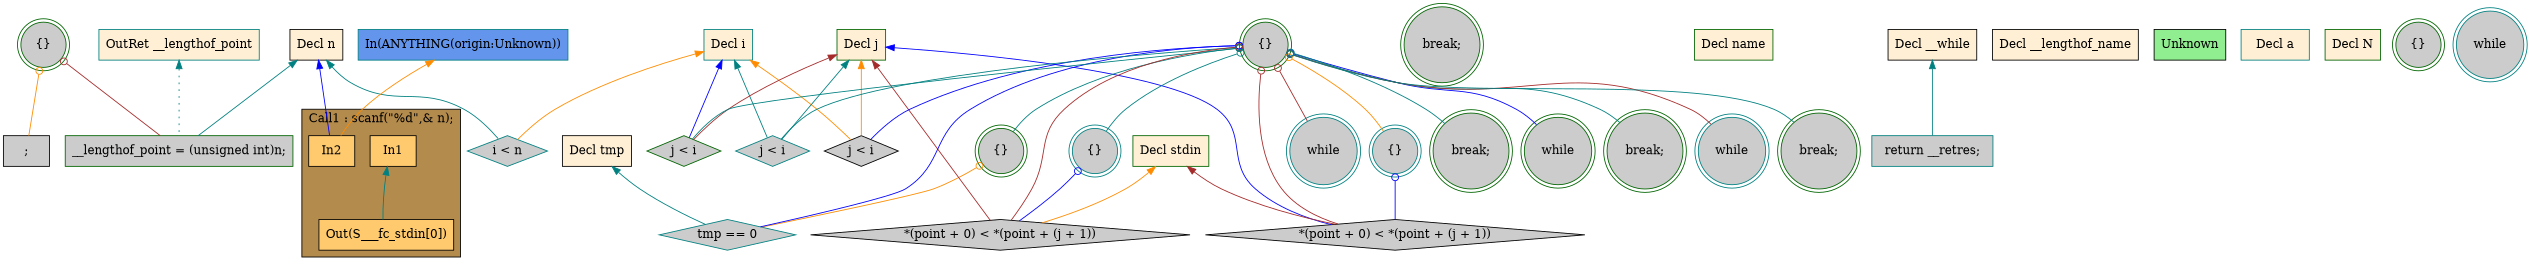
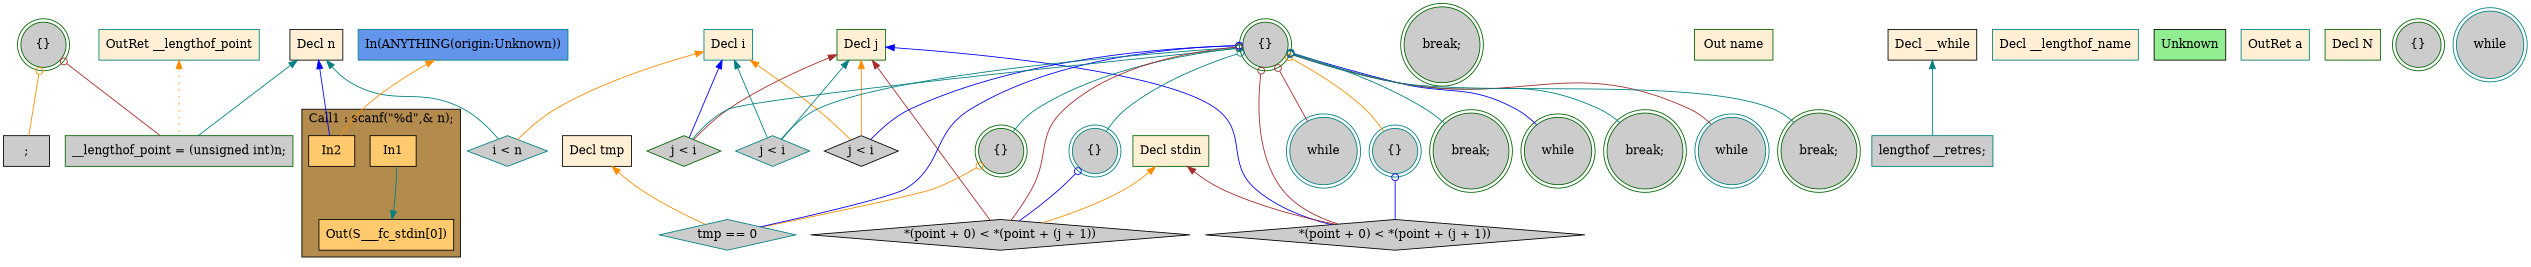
node "Decl name": label "Decl name" -> "Out name"
node "Decl __lengthof_name": color black -> teal
node "Decl a": label "Decl a" -> "OutRet a"
edge "__lengthof_point = (unsigned int)n;" -> "OutRet __lengthof_point": color teal -> darkorange
node "return __retres;": label "return __retres;" -> "lengthof __retres;"
edge "Out(S___fc_stdin[0])" -> "In1": reversed
edge "tmp == 0" -> "Decl tmp": color teal -> darkorange
